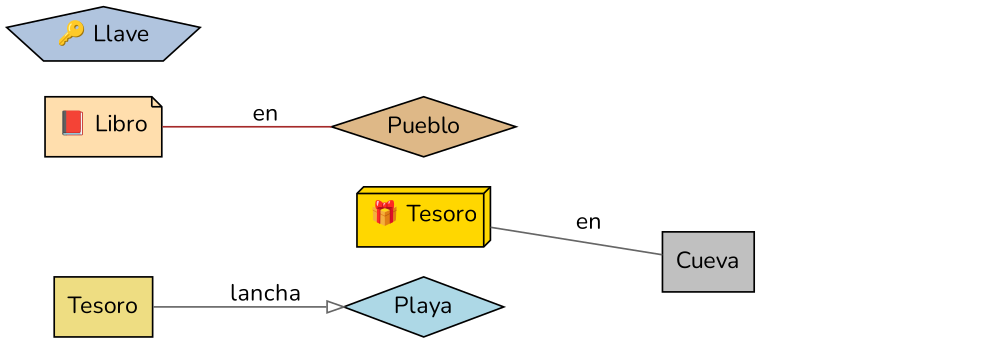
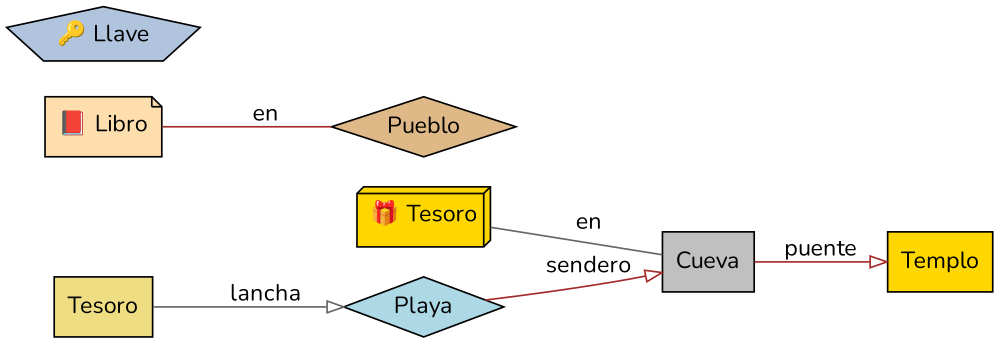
node "Templo": added
edge "Playa" -> "Cueva": added, label "sendero"
